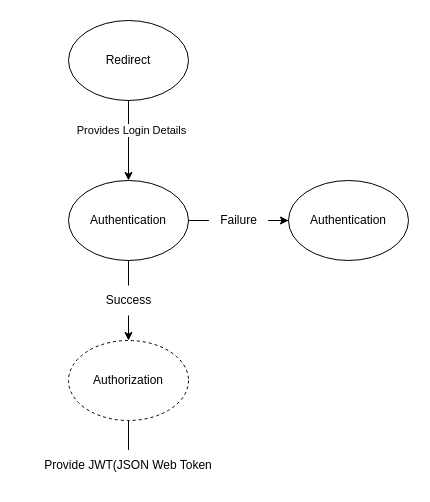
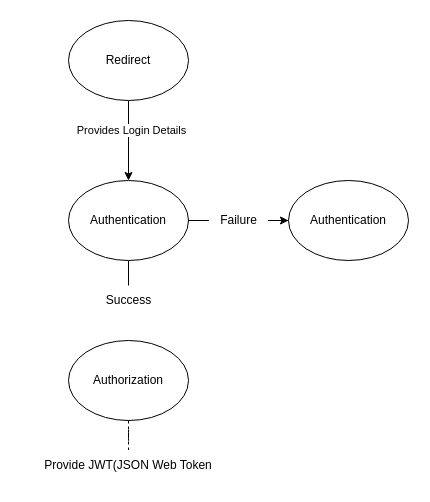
edge "Success" -> "Authorization": removed
node "Authorization": style dashed -> solid
edge "Authorization" -- "Provide JWT(JSON Web Token": style solid -> dashed
